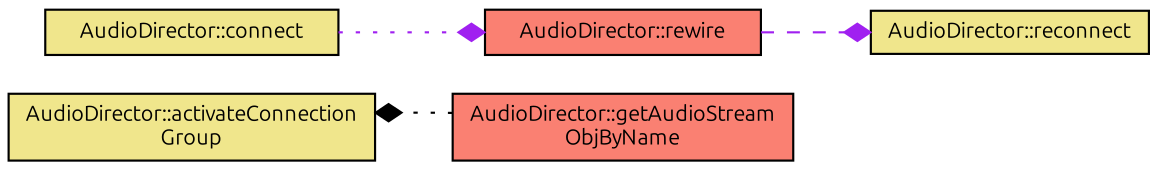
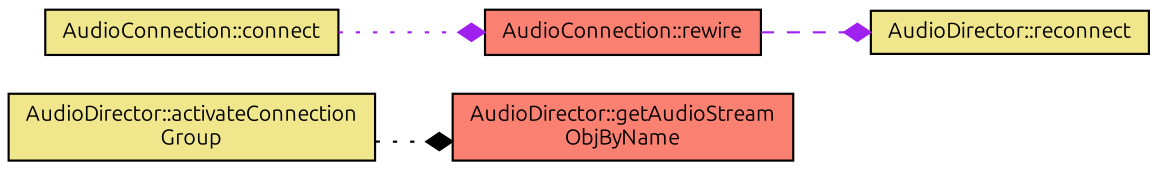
node "AudioDirector::connect": label "AudioDirector::connect" -> "AudioConnection::connect"
node "AudioDirector::rewire": label "AudioDirector::rewire" -> "AudioConnection::rewire"
edge "AudioDirector::getAudioStream ObjByName" -> "AudioDirector::activateConnection Group": reversed
